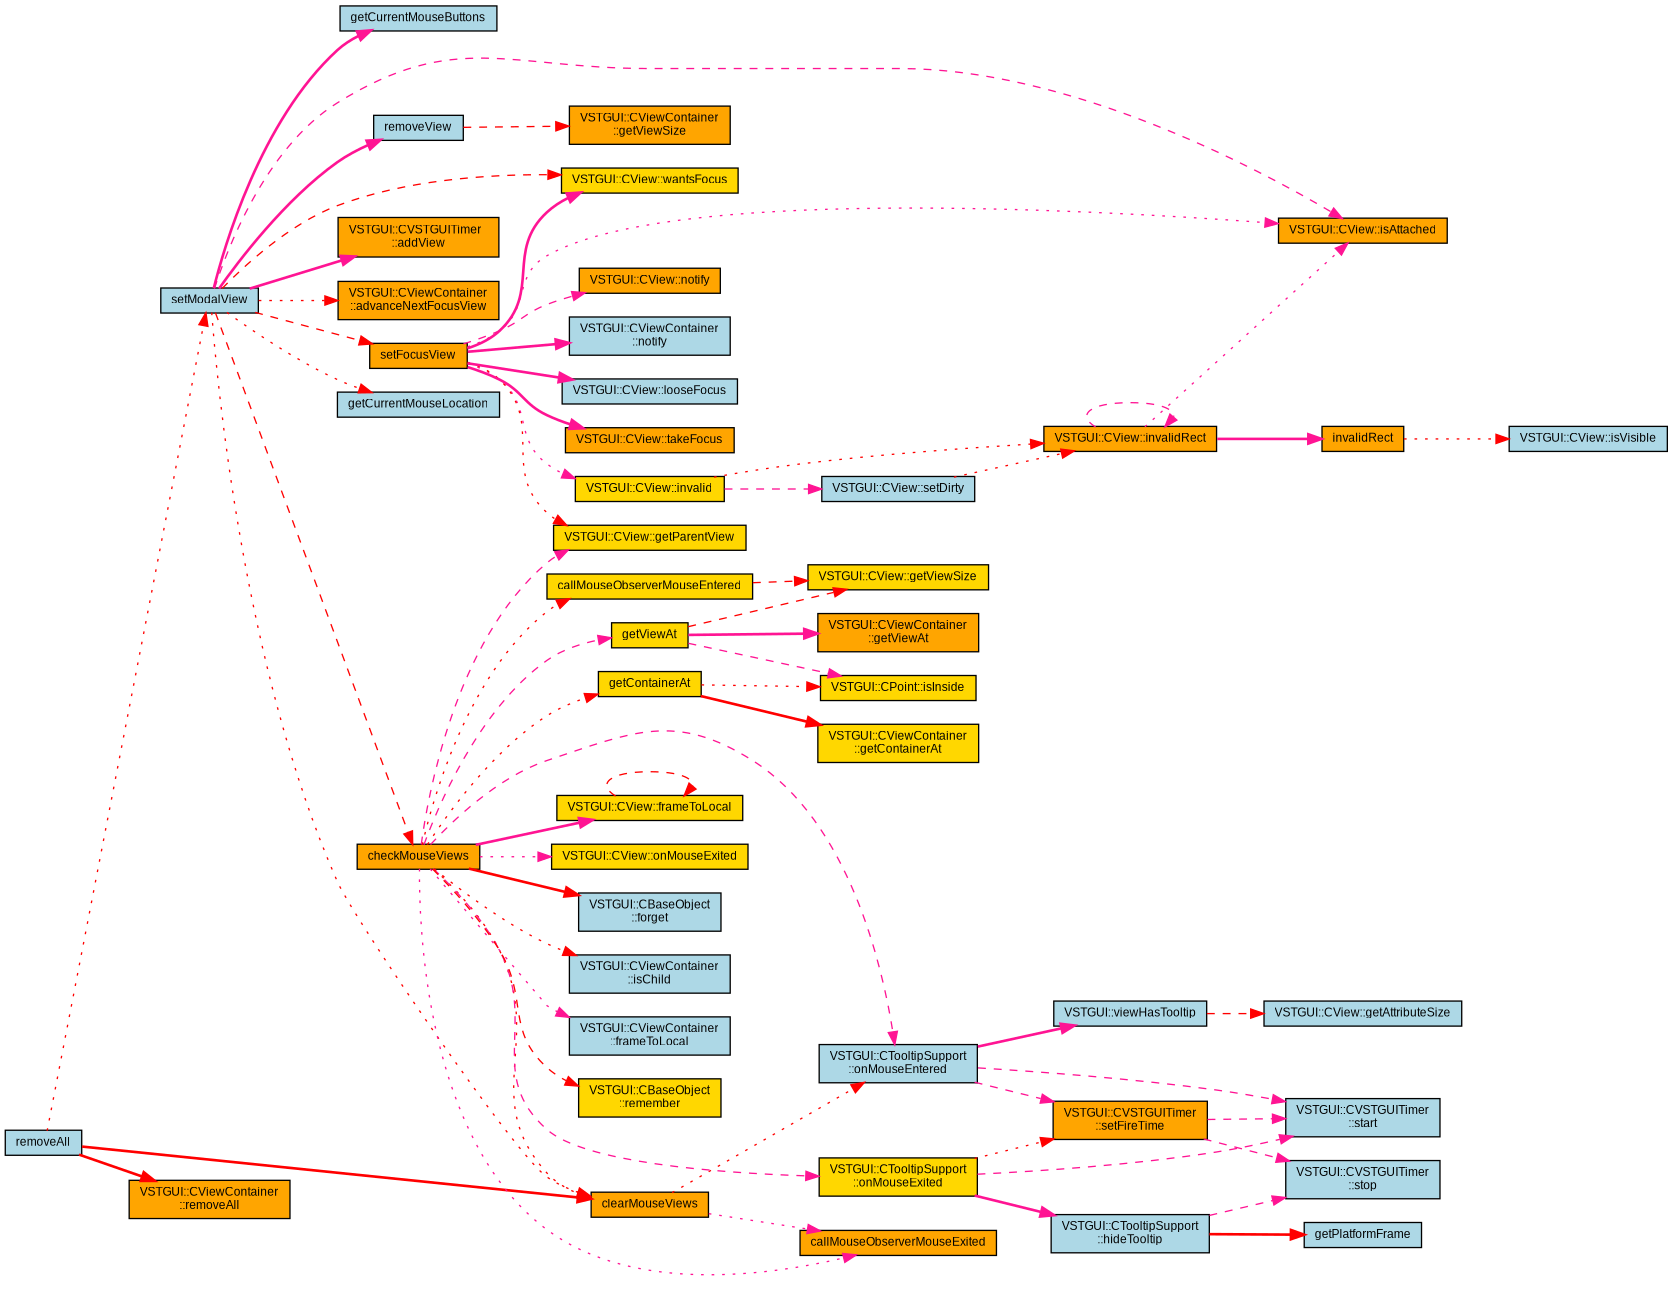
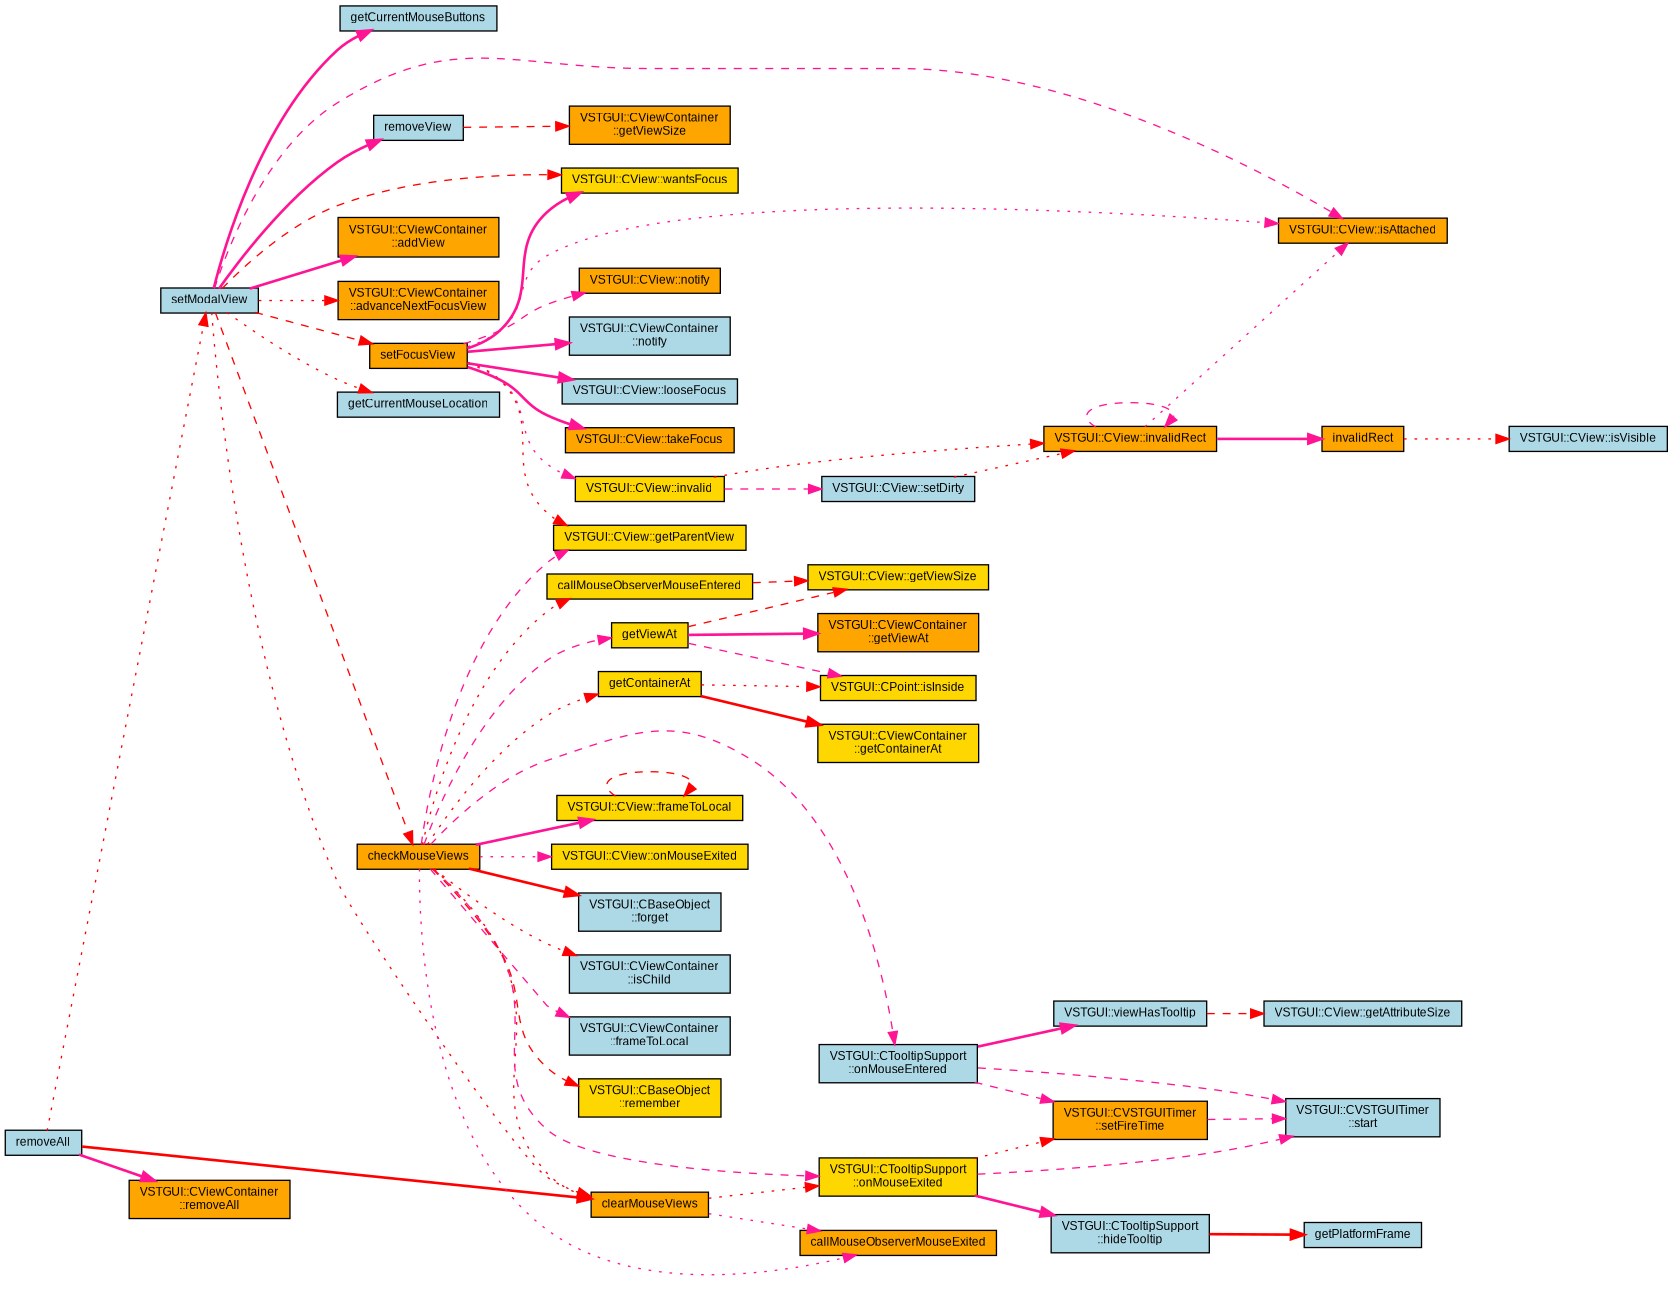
node "VSTGUI::CVSTGUITimer ::addView": label "VSTGUI::CVSTGUITimer ::addView" -> "VSTGUI::CViewContainer ::addView"
edge "checkMouseViews" -> "VSTGUI::CViewContainer ::frameToLocal": style dotted -> dashed
edge "clearMouseViews" -> "VSTGUI::CTooltipSupport ::onMouseEntered": now "clearMouseViews" -> "VSTGUI::CTooltipSupport ::onMouseExited"
edge "removeAll" -> "VSTGUI::CViewContainer ::removeAll": color red -> deeppink
node "VSTGUI::CVSTGUITimer ::stop": removed
